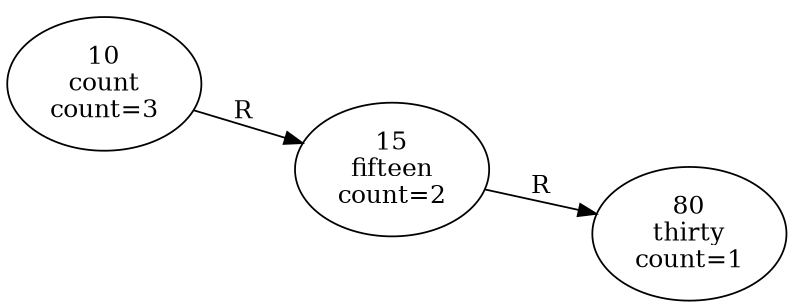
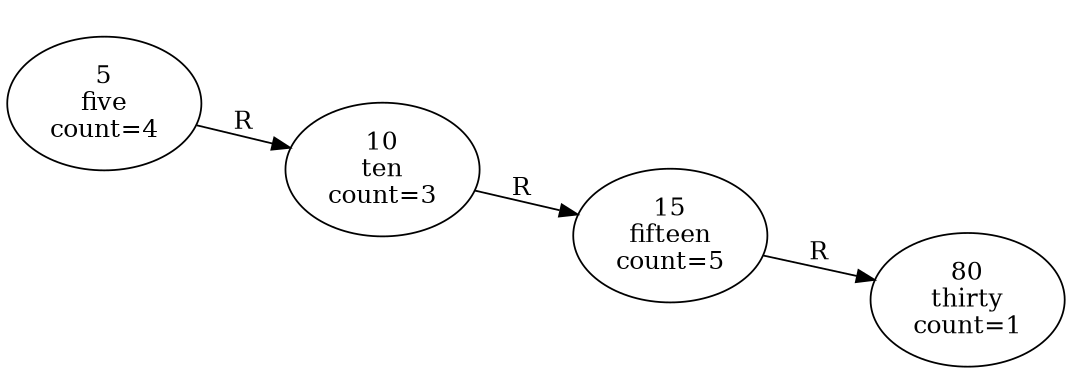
node "10 count count=3": label "10 count count=3" -> "10 ten count=3"
node "5 five count=4": added
node "15 fifteen count=2": label "15 fifteen count=2" -> "15 fifteen count=5"
